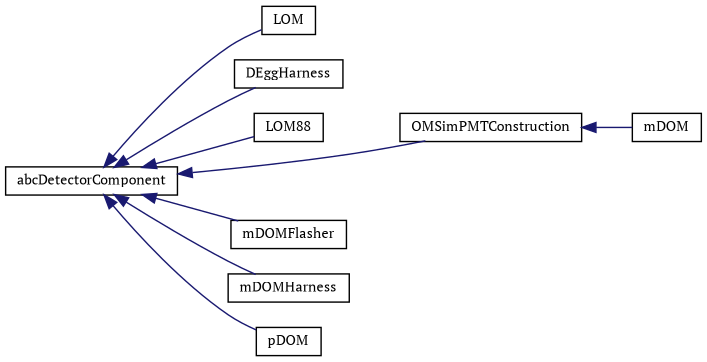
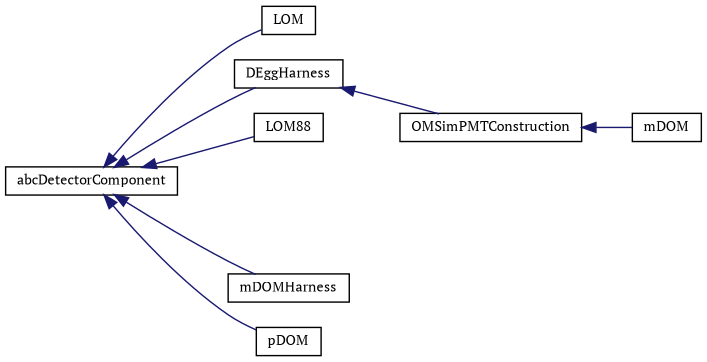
edge "OMSimPMTConstruction" -> "abcDetectorComponent": now "OMSimPMTConstruction" -> "DEggHarness"
node "mDOMFlasher": removed
